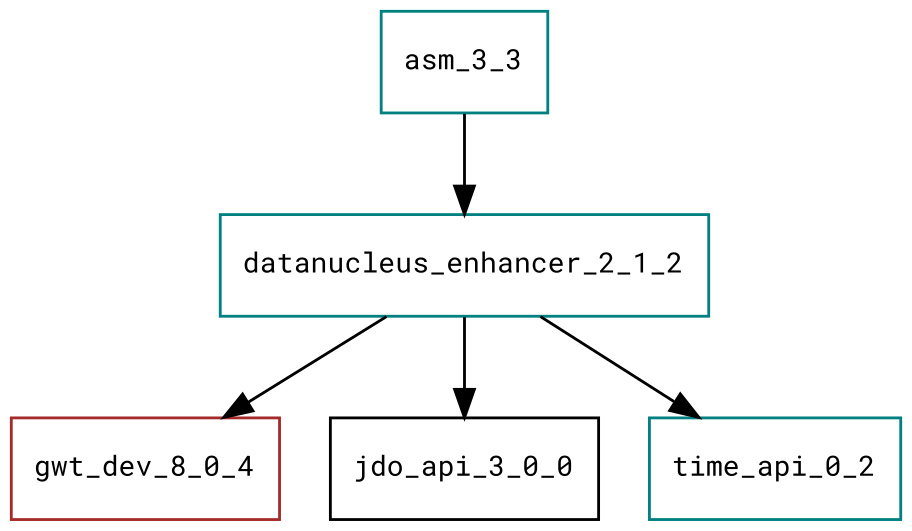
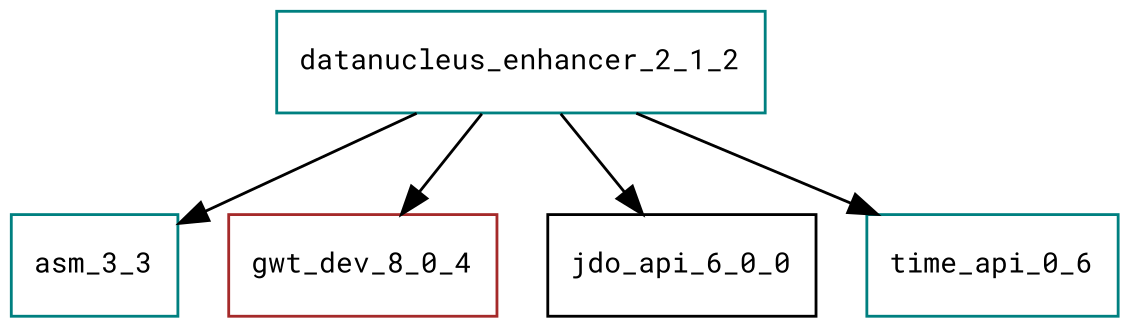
edge "asm_3_3" -> "datanucleus_enhancer_2_1_2": reversed
node "jdo_api_3_0_0": label "jdo_api_3_0_0" -> "jdo_api_6_0_0"
node "time_api_0_2": label "time_api_0_2" -> "time_api_0_6"
